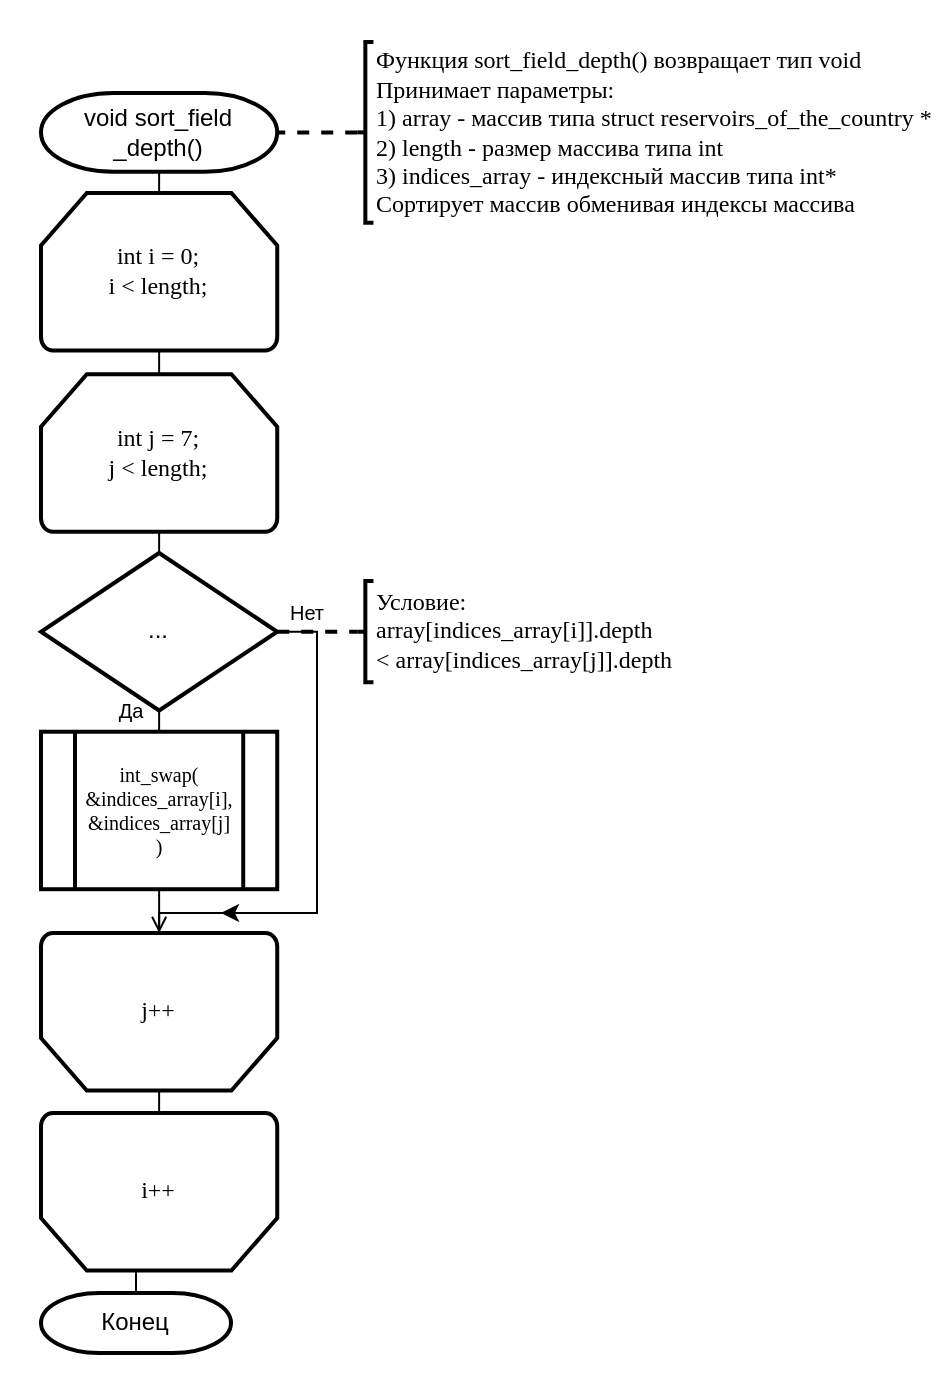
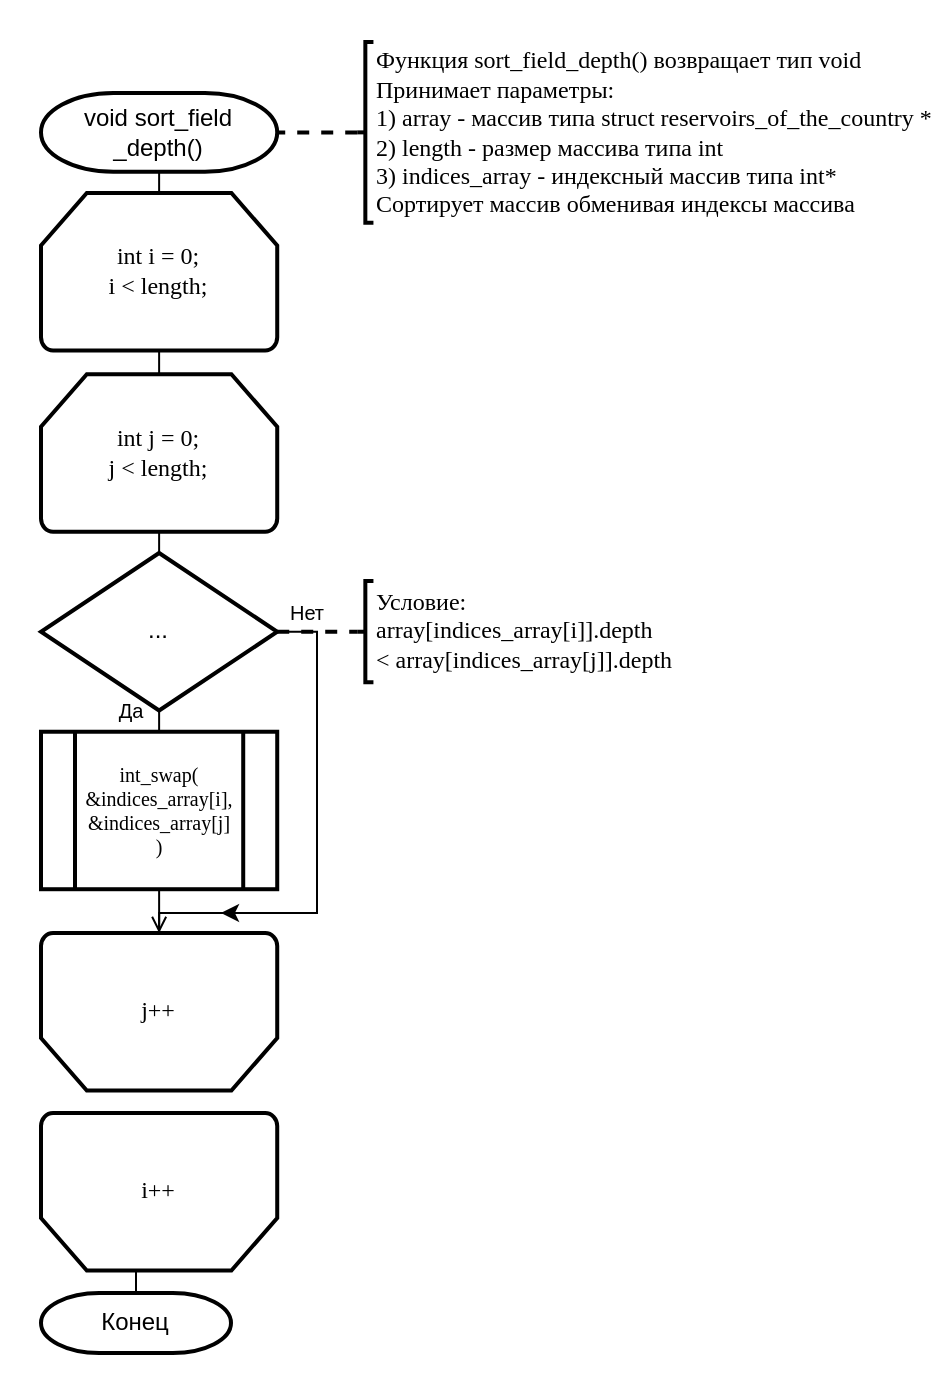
node "int j = 7; j < length;": label "int j = 7; j < length;" -> "int j = 0; j < length;"
edge "j++" -- "i++": removed
